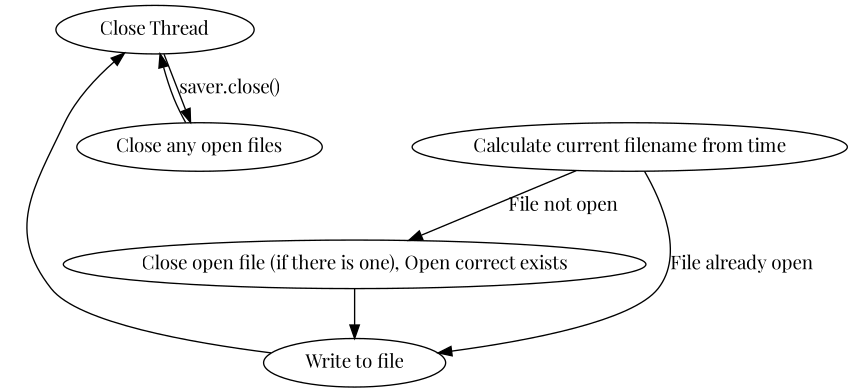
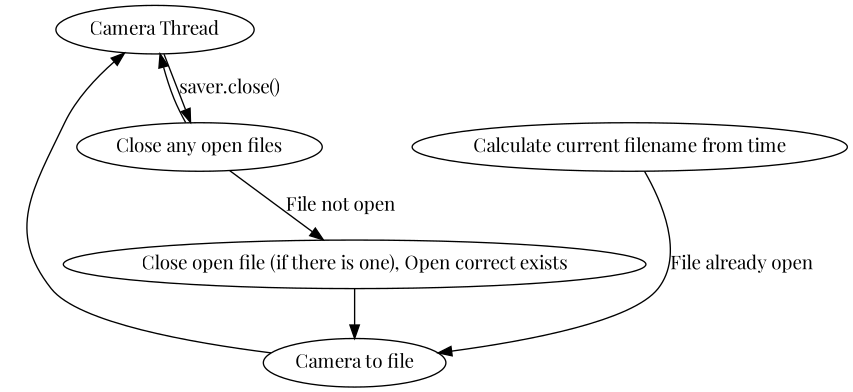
node "Close Thread": label "Close Thread" -> "Camera Thread"
edge "Calculate current filename from time" -> "Close open file (if there is one), Open correct exists": now "Close any open files" -> "Close open file (if there is one), Open correct exists"
node "Write to file": label "Write to file" -> "Camera to file"
